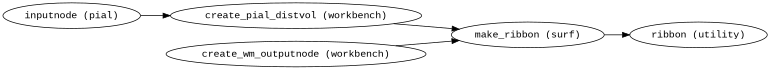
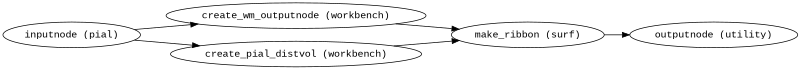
edge "inputnode (pial)" -> "create_wm_outputnode (workbench)": added
node "ribbon (utility)": label "ribbon (utility)" -> "outputnode (utility)"
